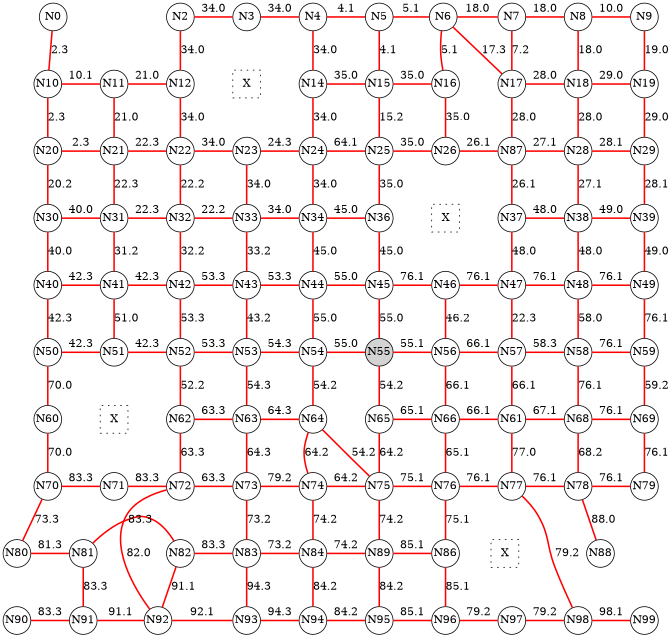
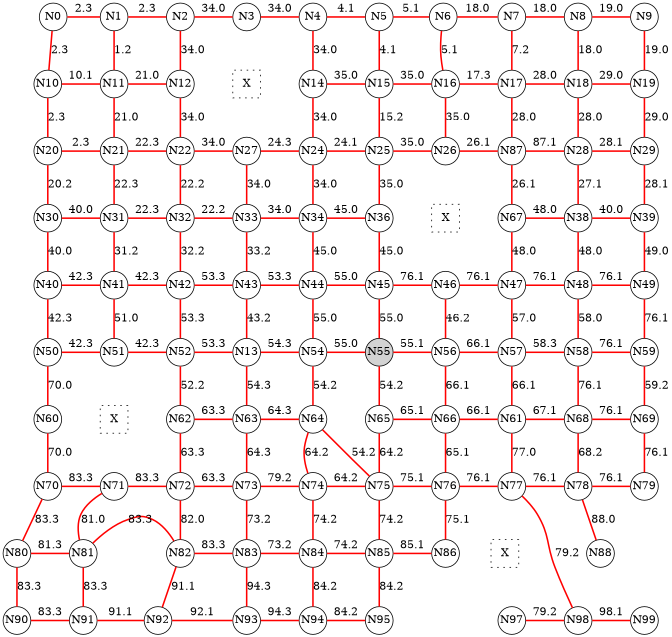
edge "N8" -- "N9": label "10.0" -> "19.0"
node "N1": added
edge "N6" -- "N17": now "N16" -- "N17"
edge "N24" -- "N25": label "64.1" -> "24.1"
edge "N87" -- "N28": label "27.1" -> "87.1"
node "N23": label "N23" -> "N27"
edge "N38" -- "N39": label "49.0" -> "40.0"
node "N37": label "N37" -> "N67"
edge "N47" -- "N57": label "22.3" -> "57.0"
node "N53": label "N53" -> "N13"
edge "N71" -- "N81": added, label "81.0"
edge "N70" -- "N80": label "73.3" -> "83.3"
edge "N72" -- "N92": now "N72" -- "N82"
node "N89": label "N89" -> "N85"
edge "N80" -- "N90": added, label "83.3"
node "N96": removed
